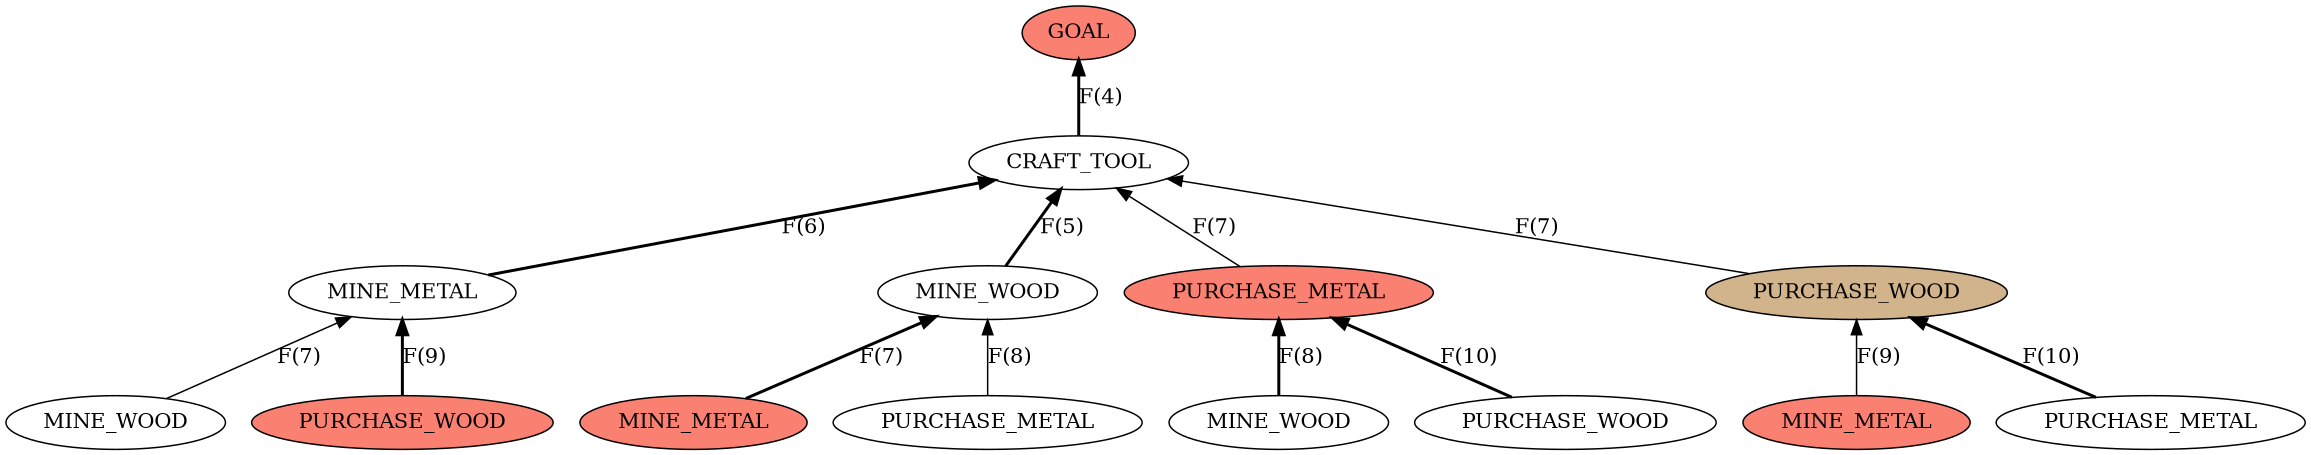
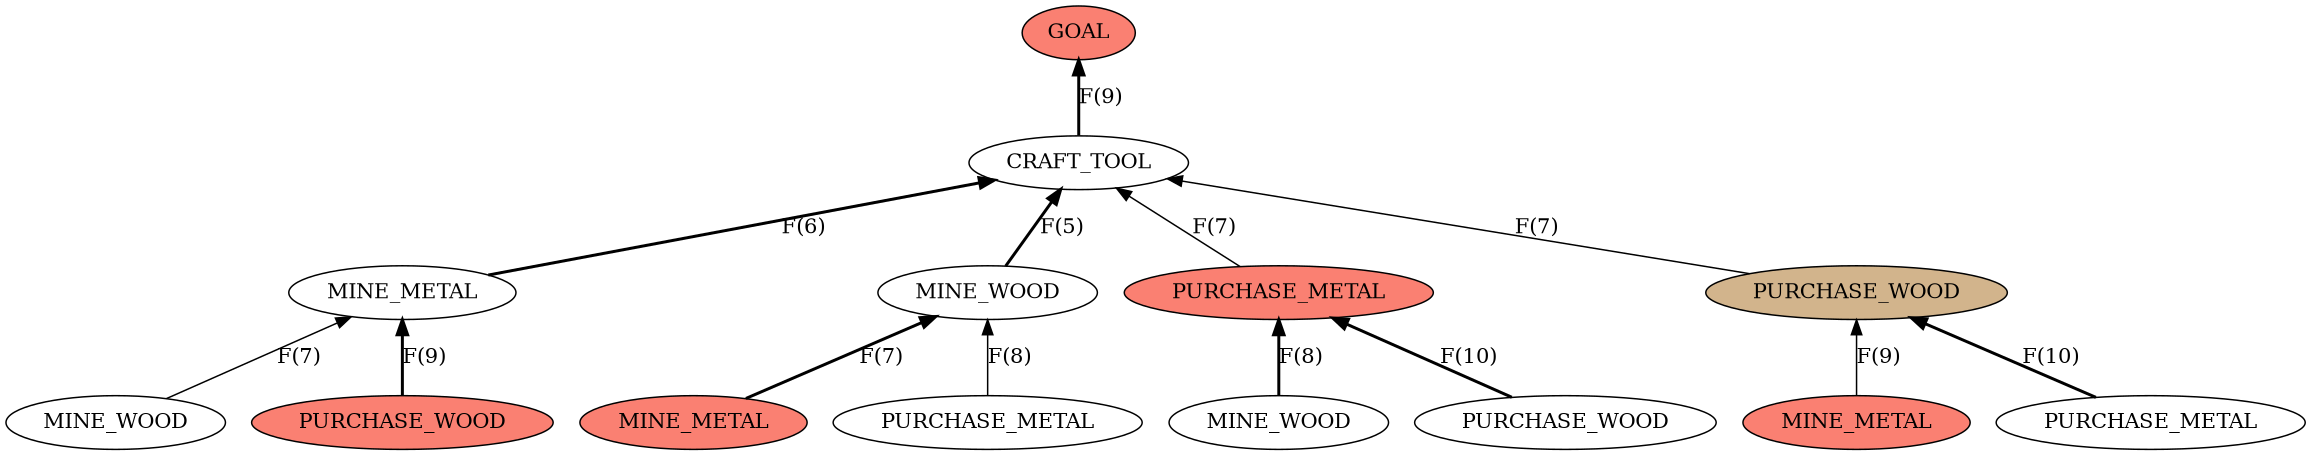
edge "CRAFT_TOOL" -> "GOAL": label "F(4)" -> "F(9)"
